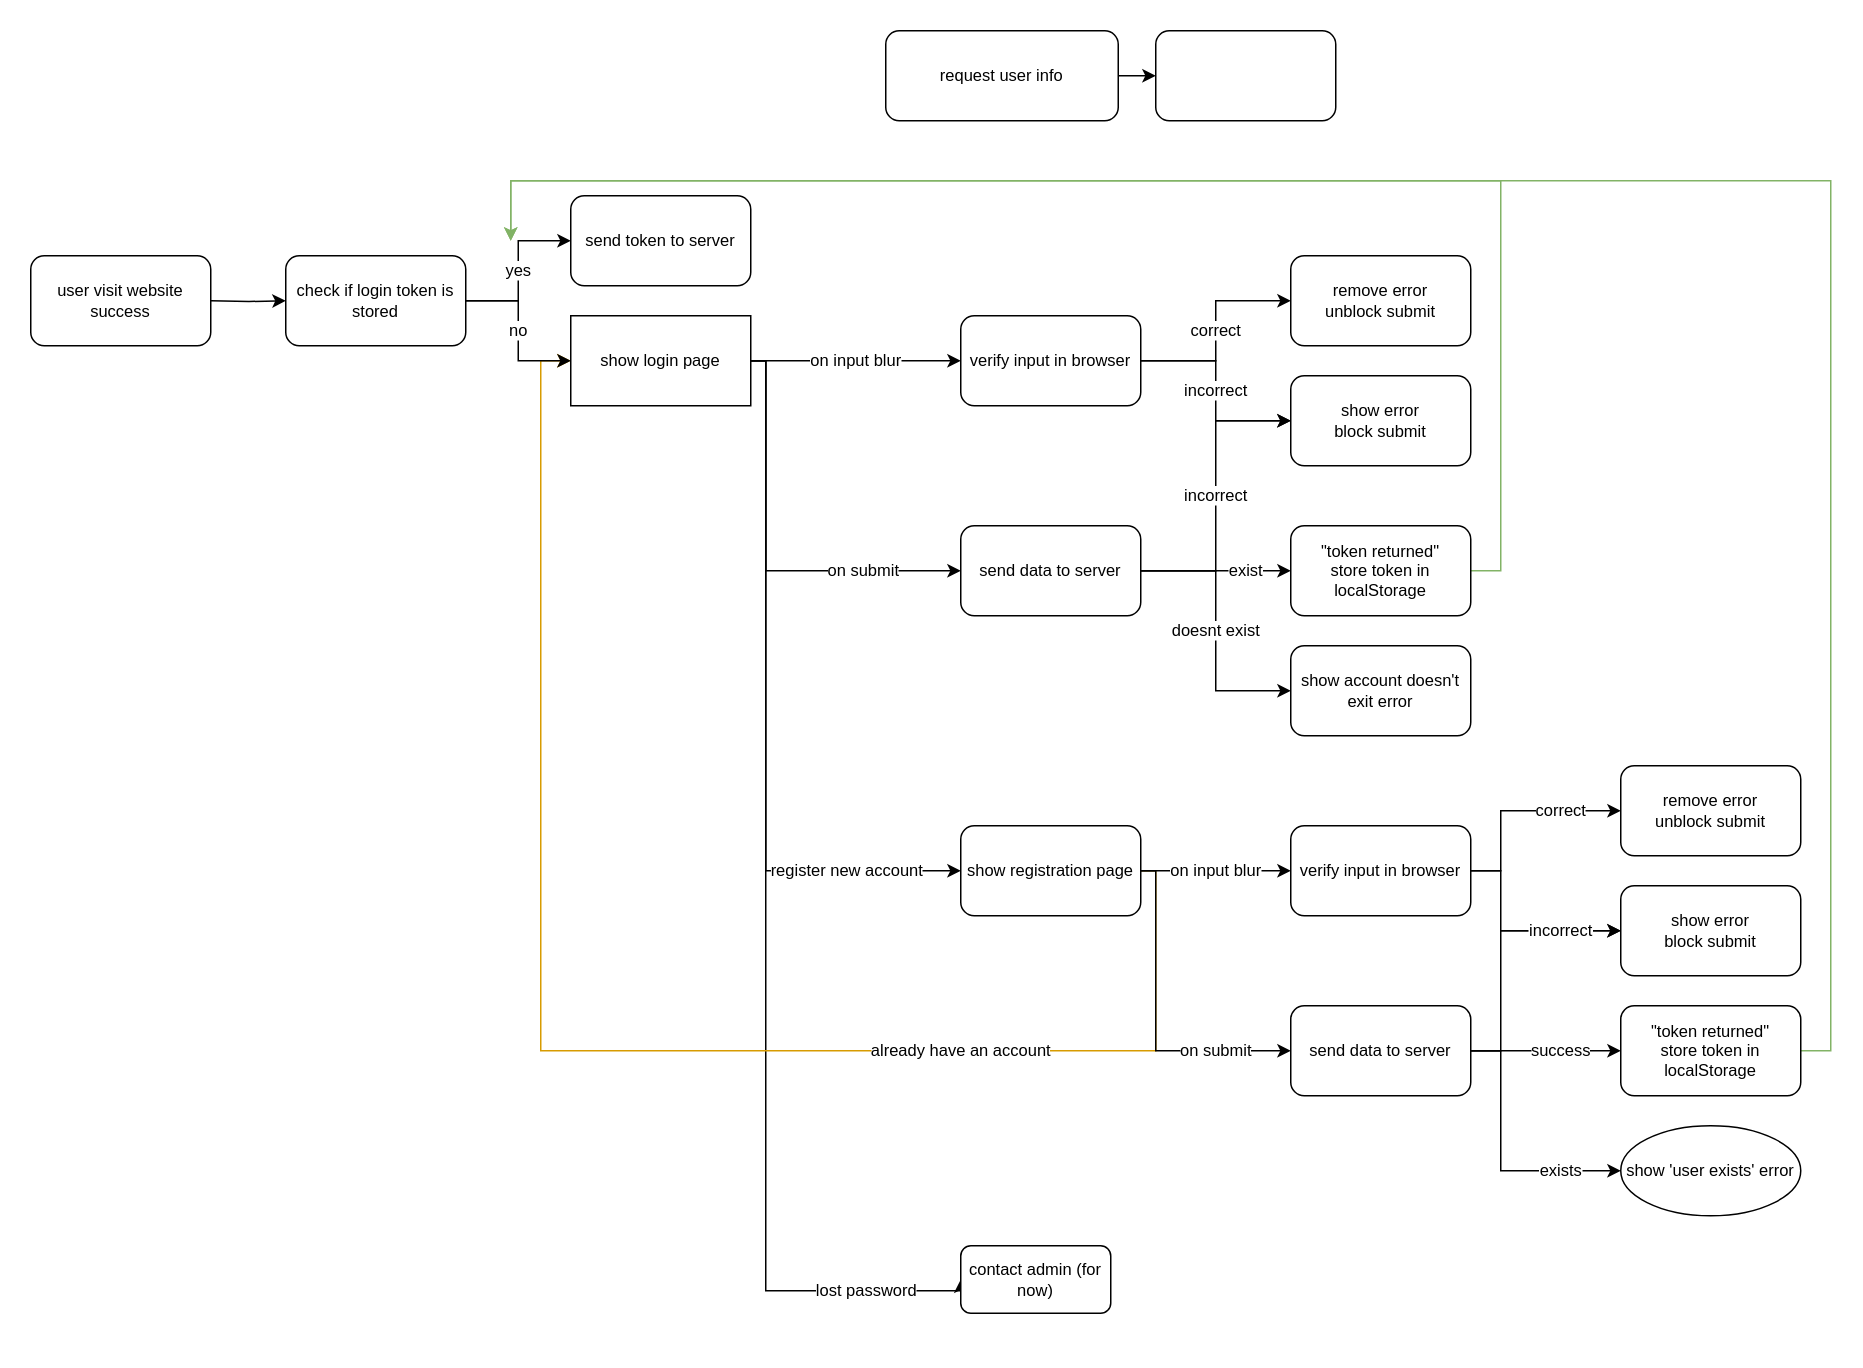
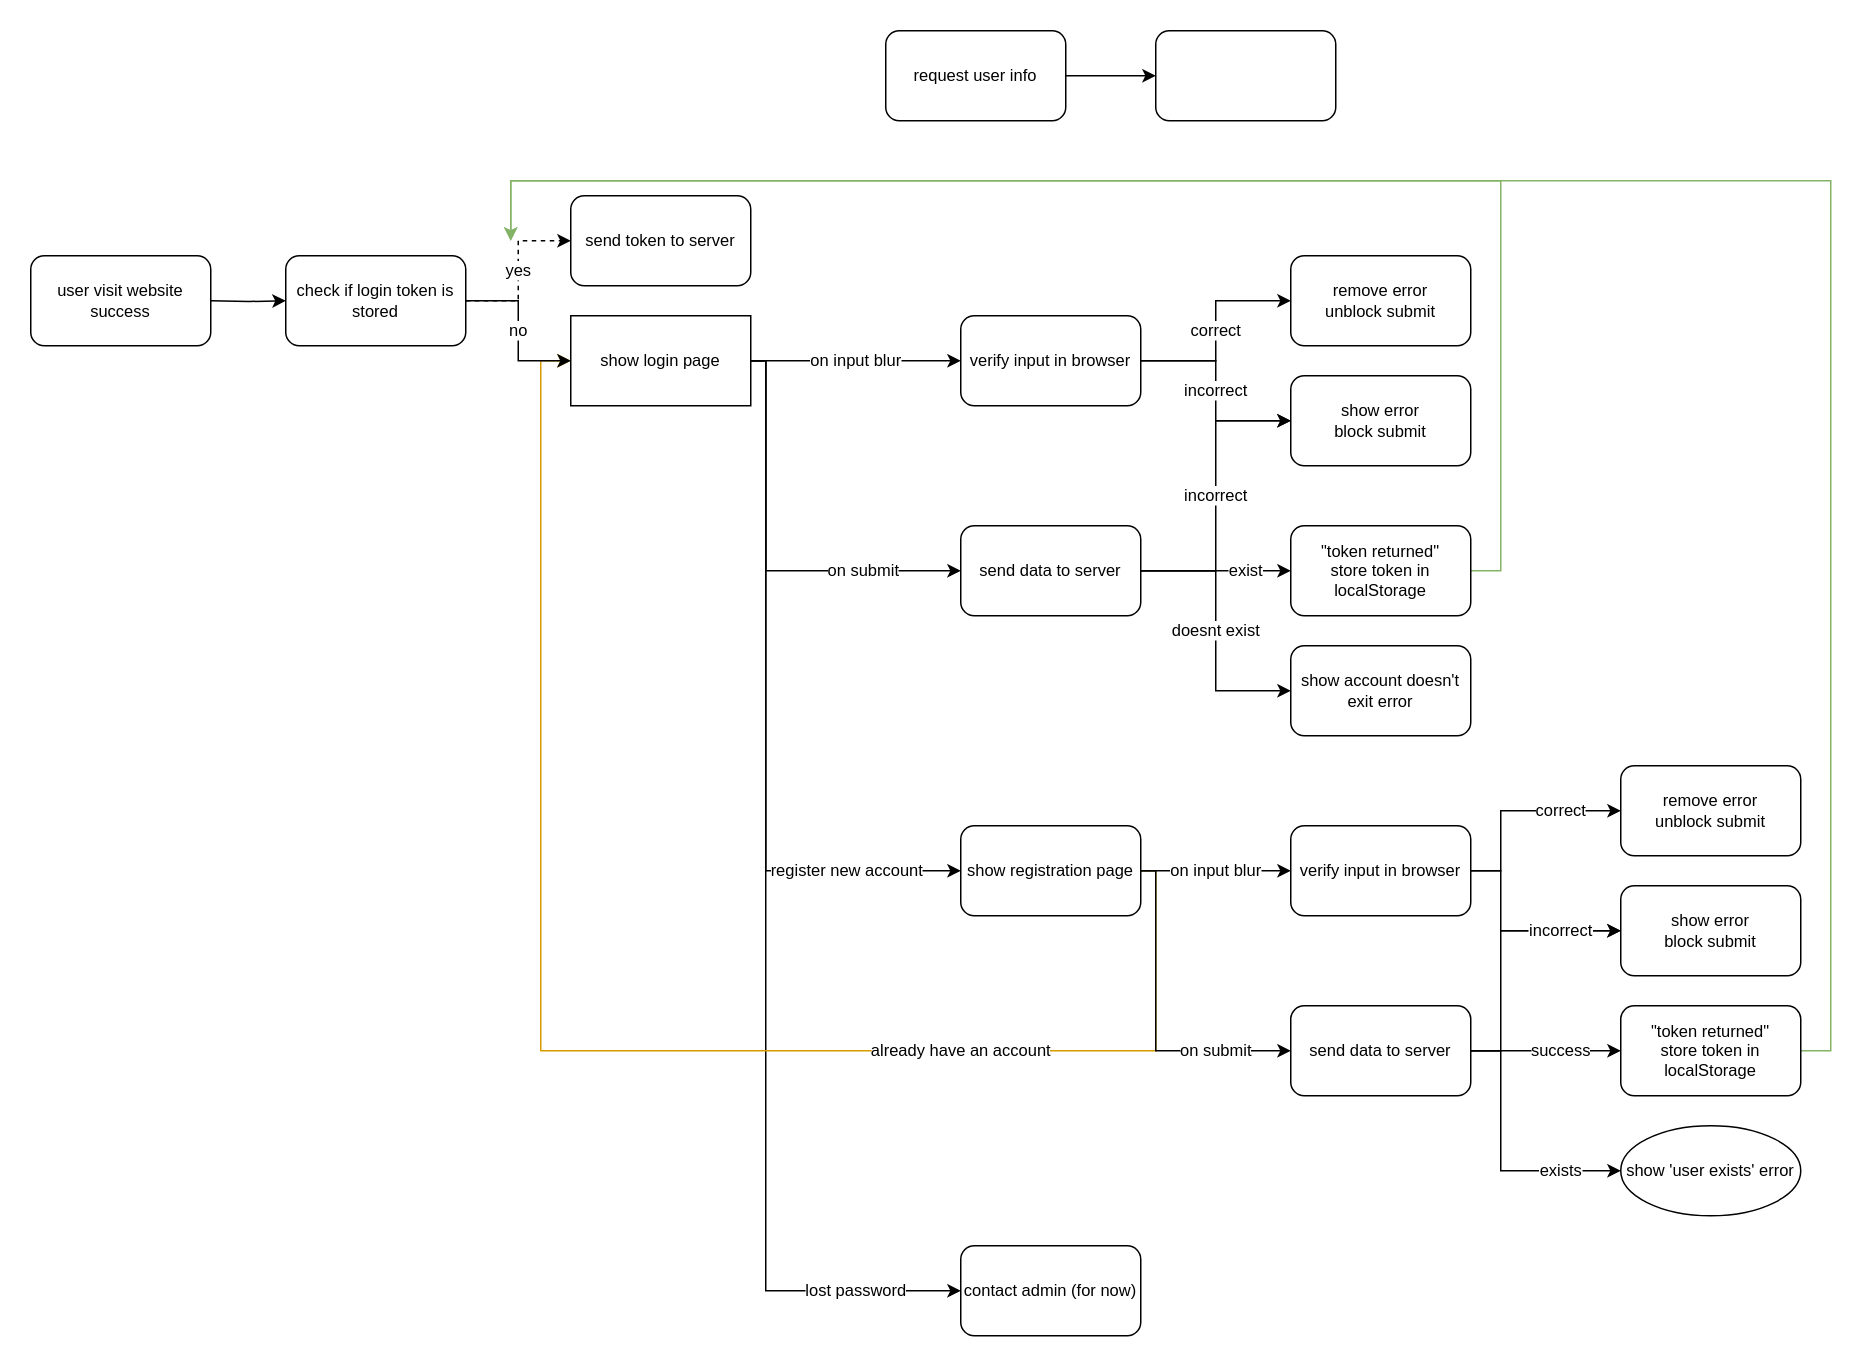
node "request user info": size 233x90 -> 180x90
edge "check if login token is stored" -> "send token to server": style solid -> dashed
node "contact admin (for now)": size 150x68 -> 180x90
